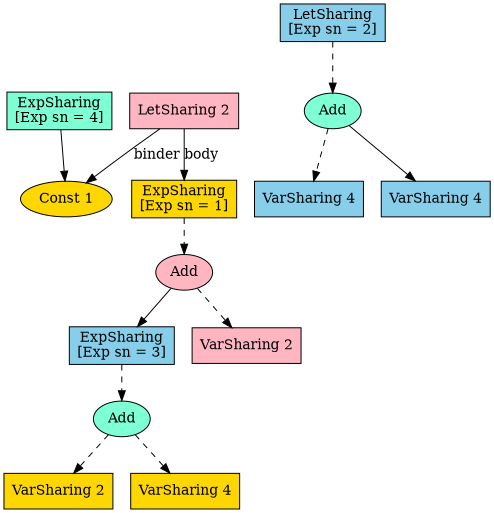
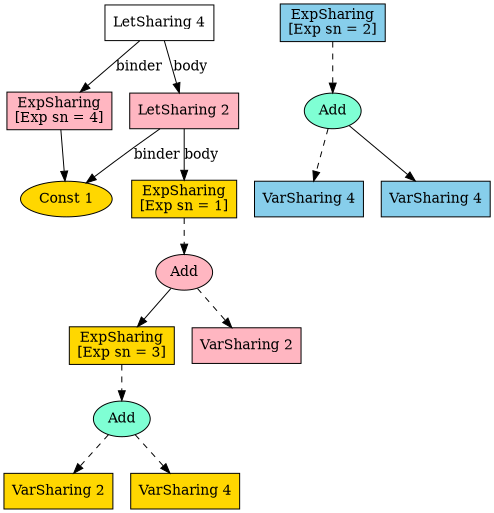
node "LetSharing 4": added
node "LetSharing [Exp sn = 2]": label "LetSharing [Exp sn = 2]" -> "ExpSharing [Exp sn = 2]"
node "ExpSharing [Exp sn = 4]": fillcolor aquamarine -> lightpink
node "ExpSharing [Exp sn = 3]": fillcolor skyblue -> gold
